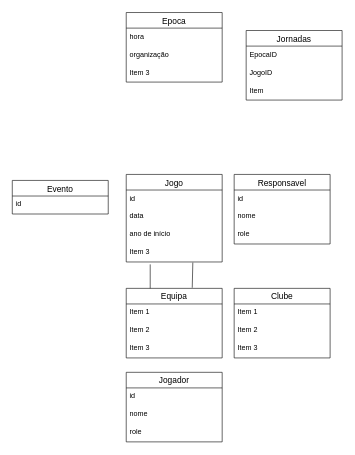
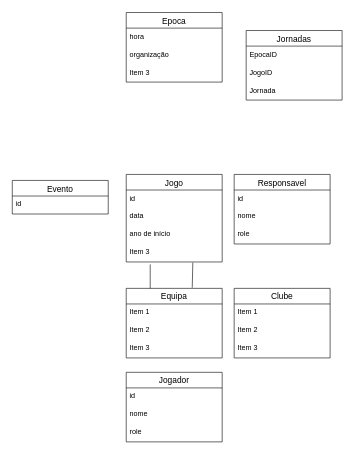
node "Item": label "Item" -> "Jornada"
